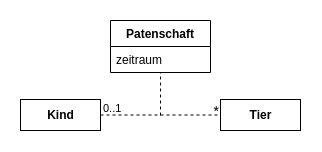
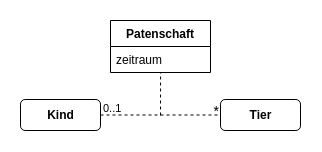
node "Kind": shape rectangle -> rounded rectangle
node "Tier": shape rectangle -> rounded rectangle
